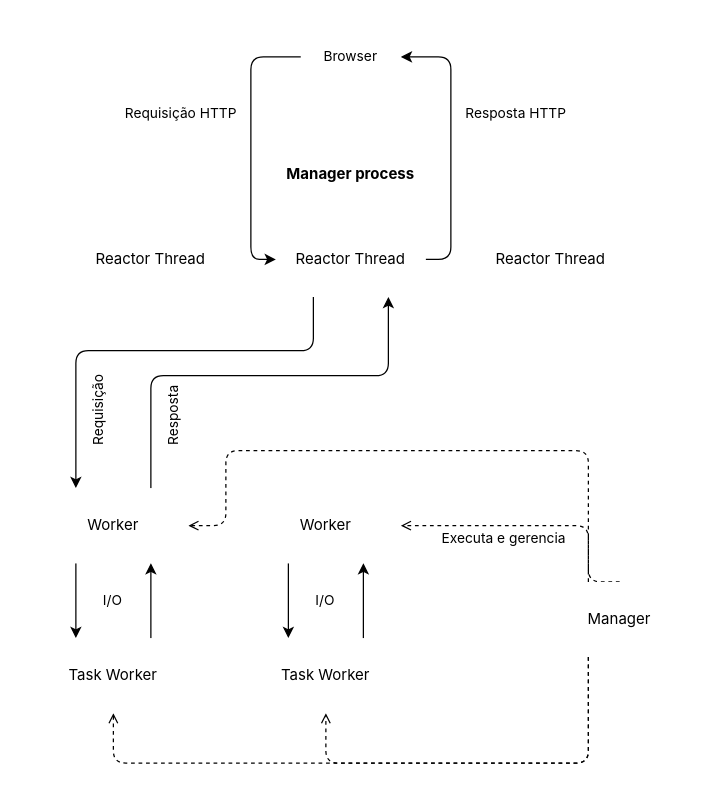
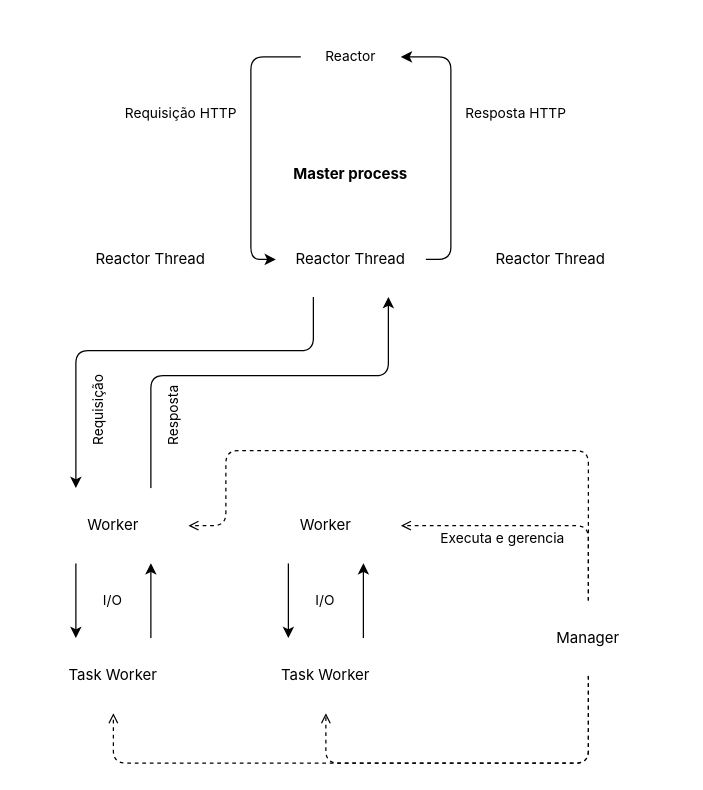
node "Browser": label "Browser" -> "Reactor"
node "Manager process": label "Manager process" -> "Master process"
node "Manager": moved (619, 619) -> (588, 638)
